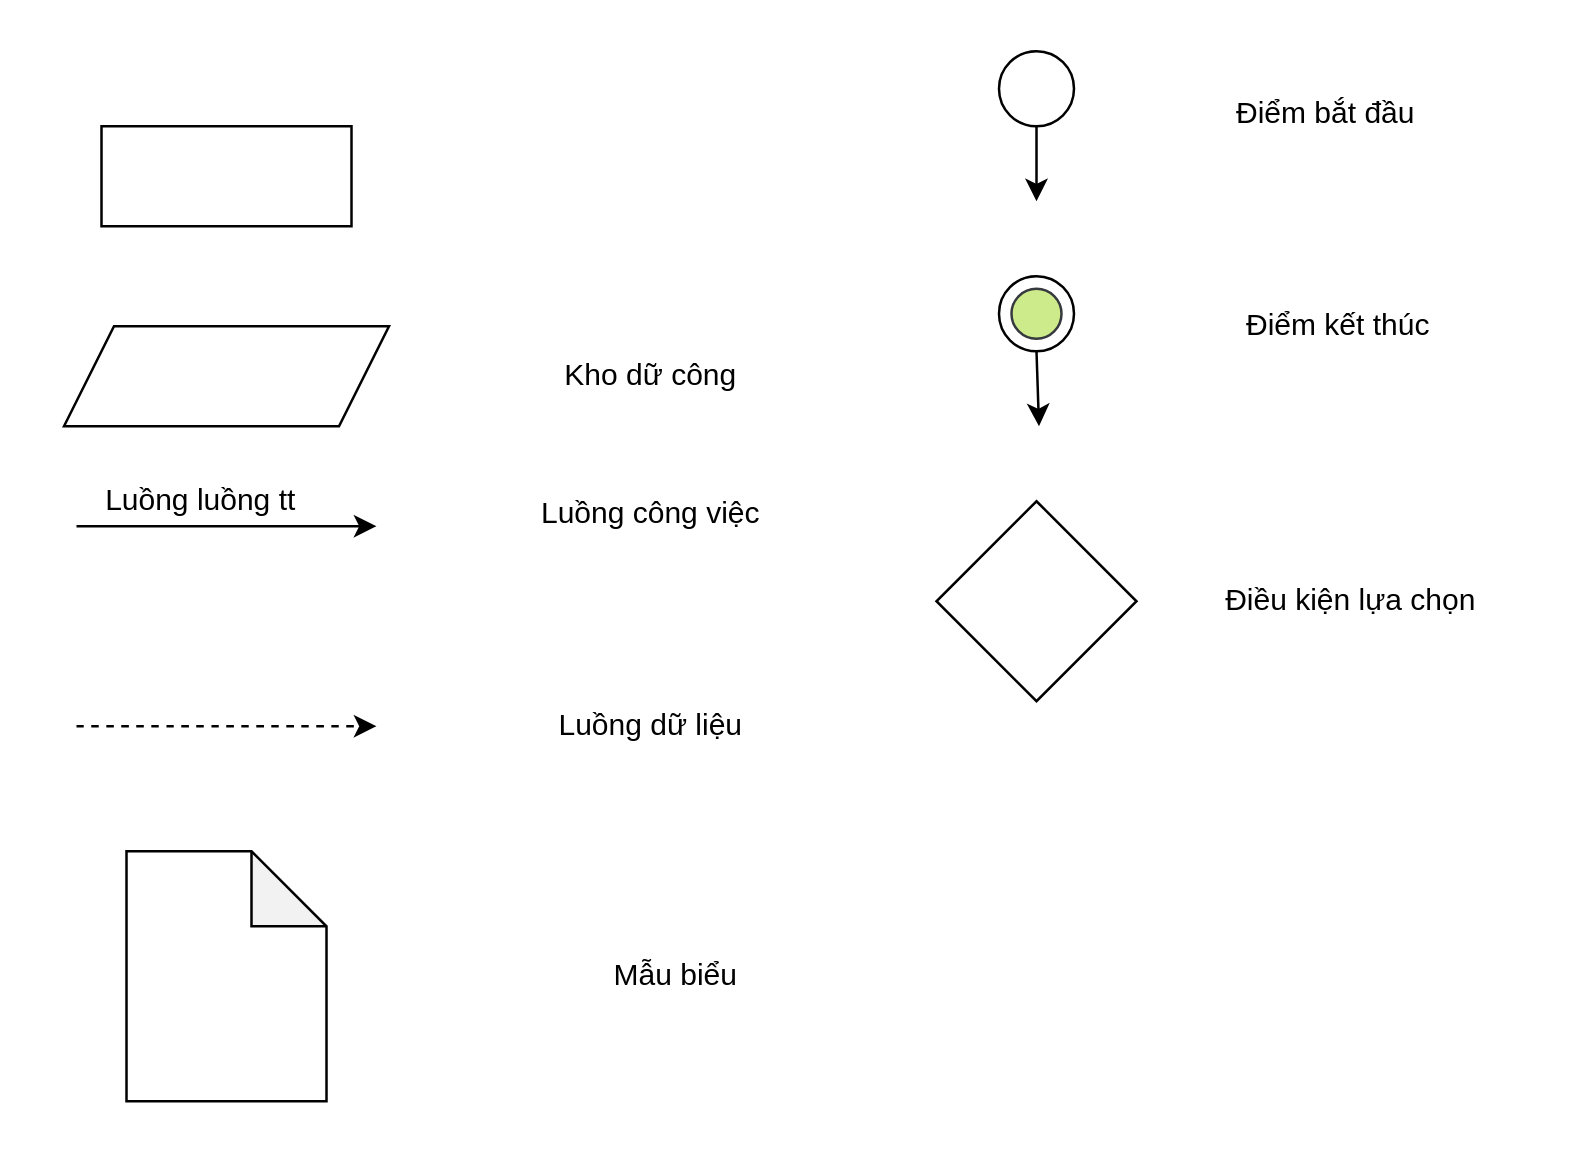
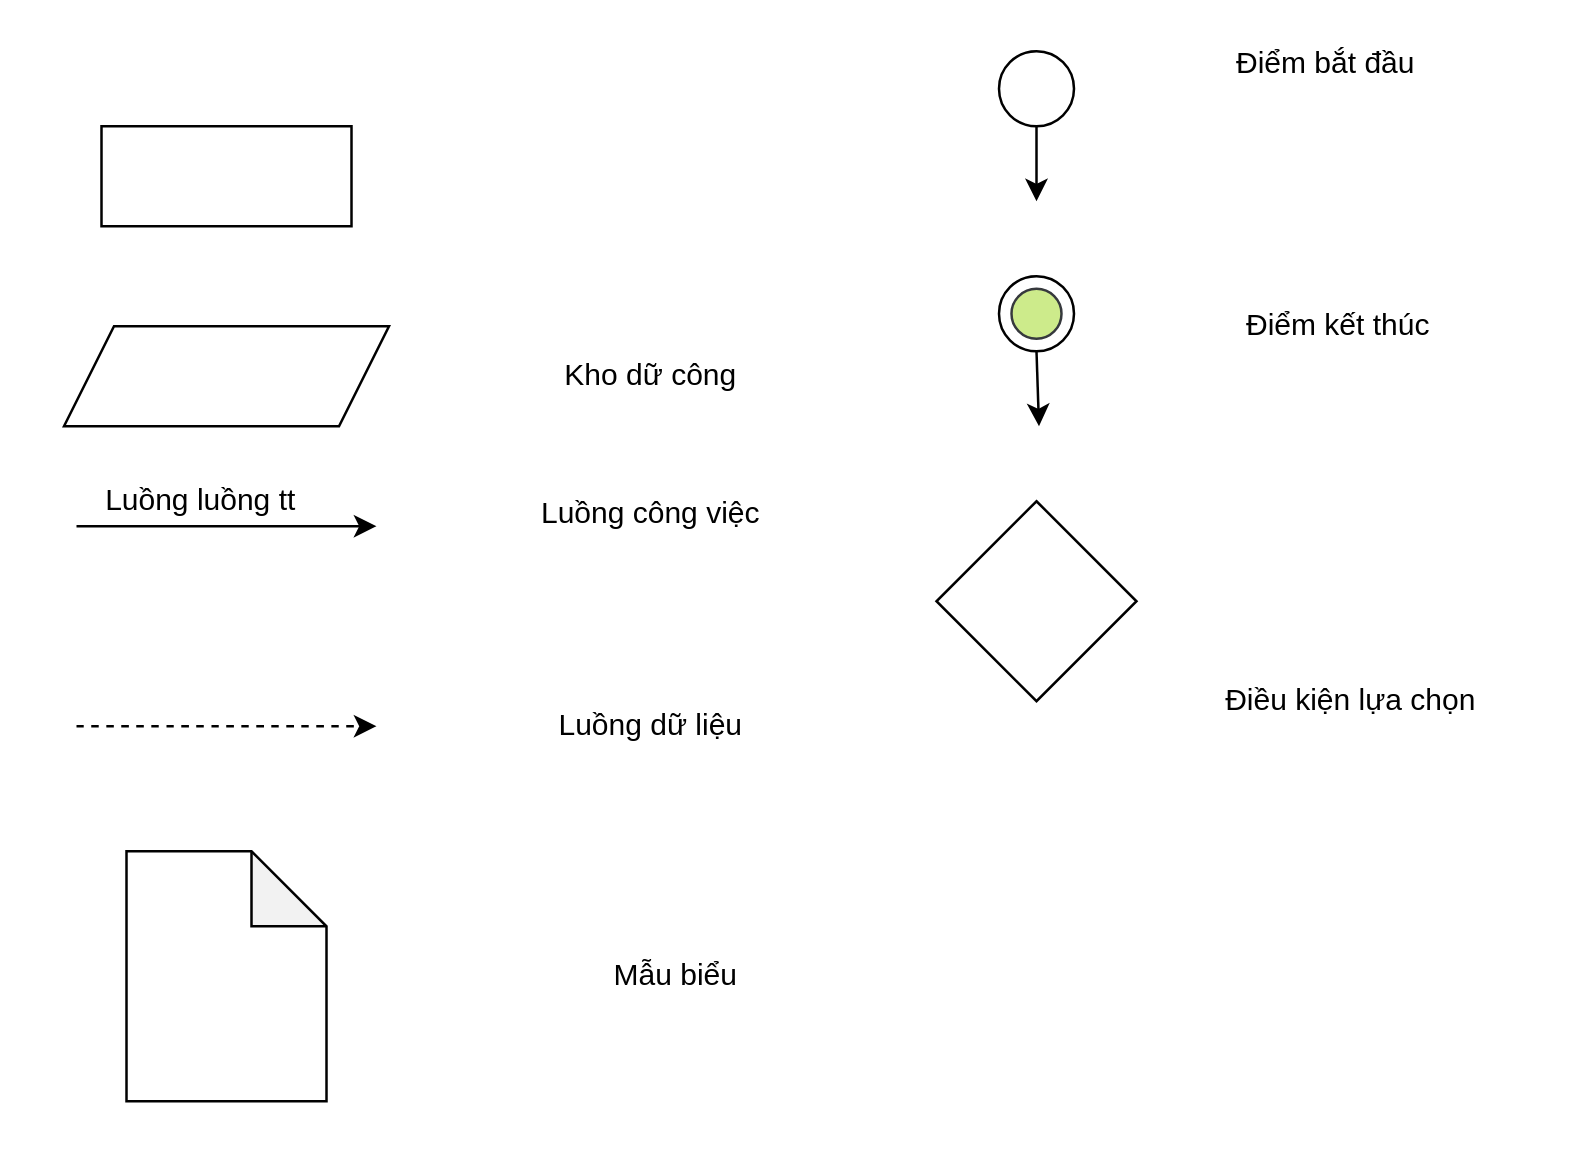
node "Điểm bắt đầu": moved (1326, 114) -> (1326, 64)
node "Điều kiện lựa chọn": moved (1351, 601) -> (1351, 701)
